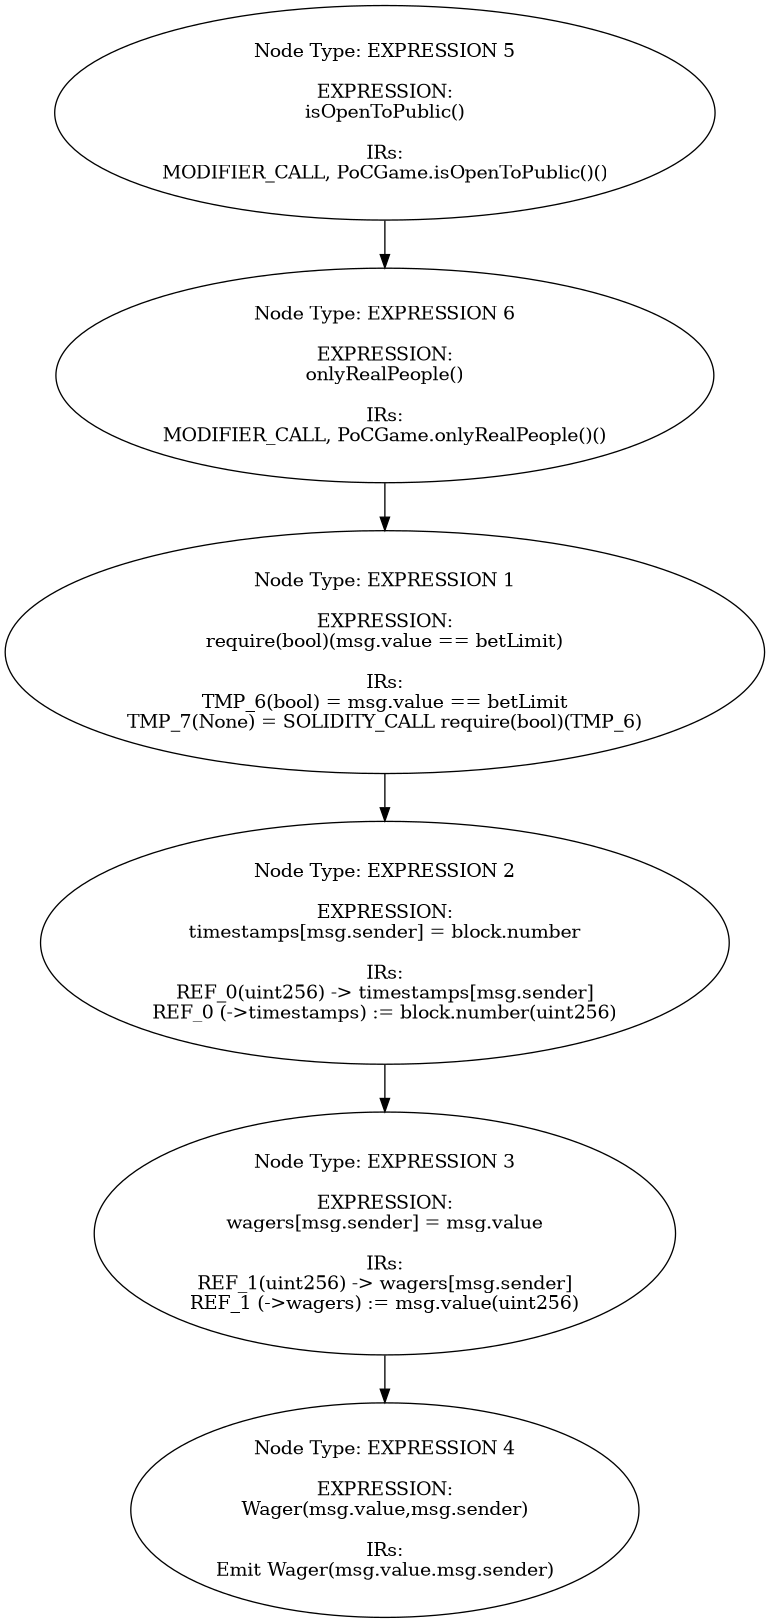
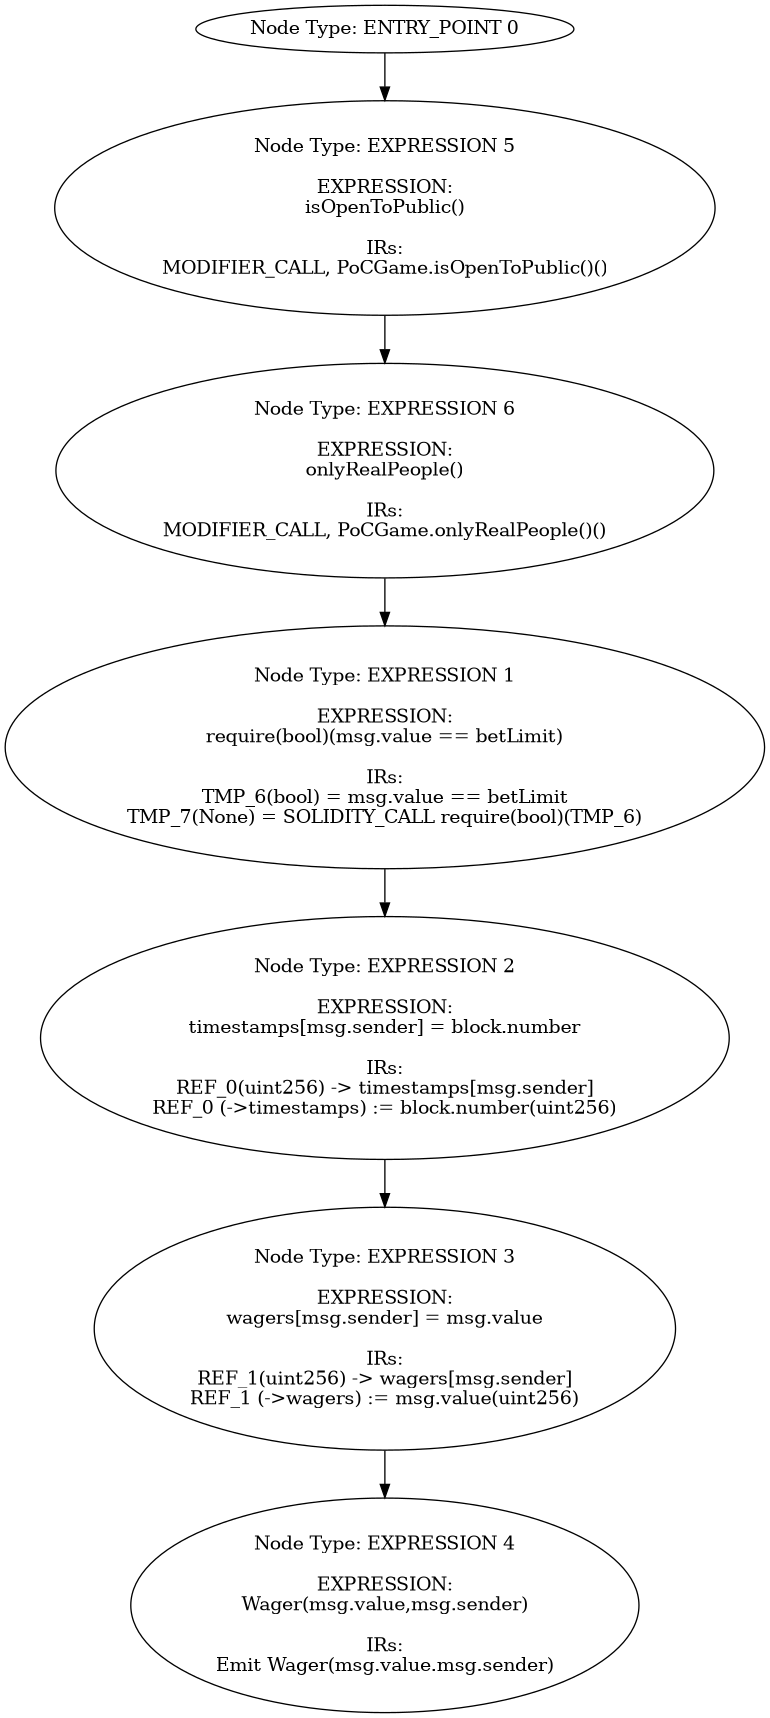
node "Node Type: ENTRY_POINT 0": added
